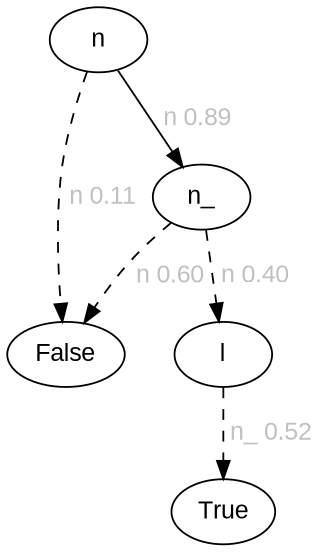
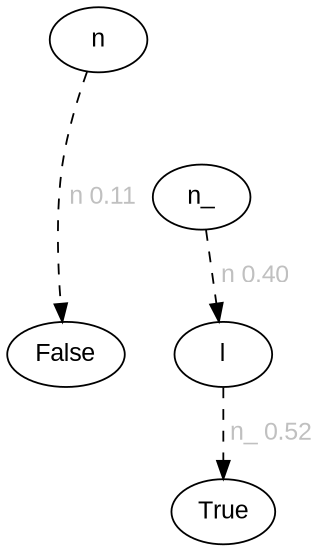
edge "n" -> "n_": removed, label "n 0.89"
edge "n_" -> "False": removed, label "n 0.60"
